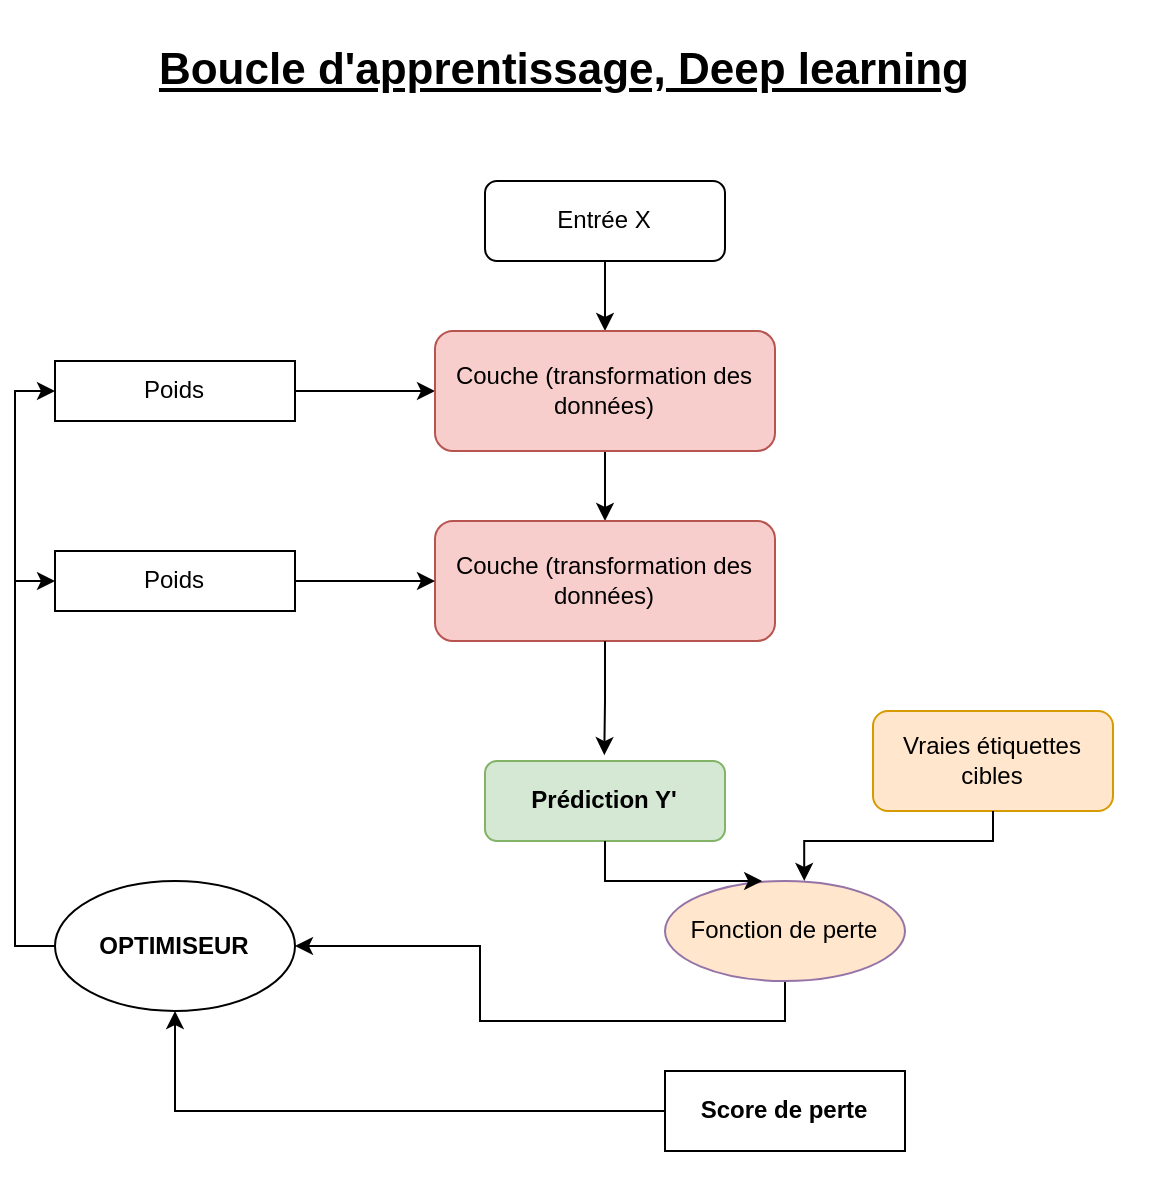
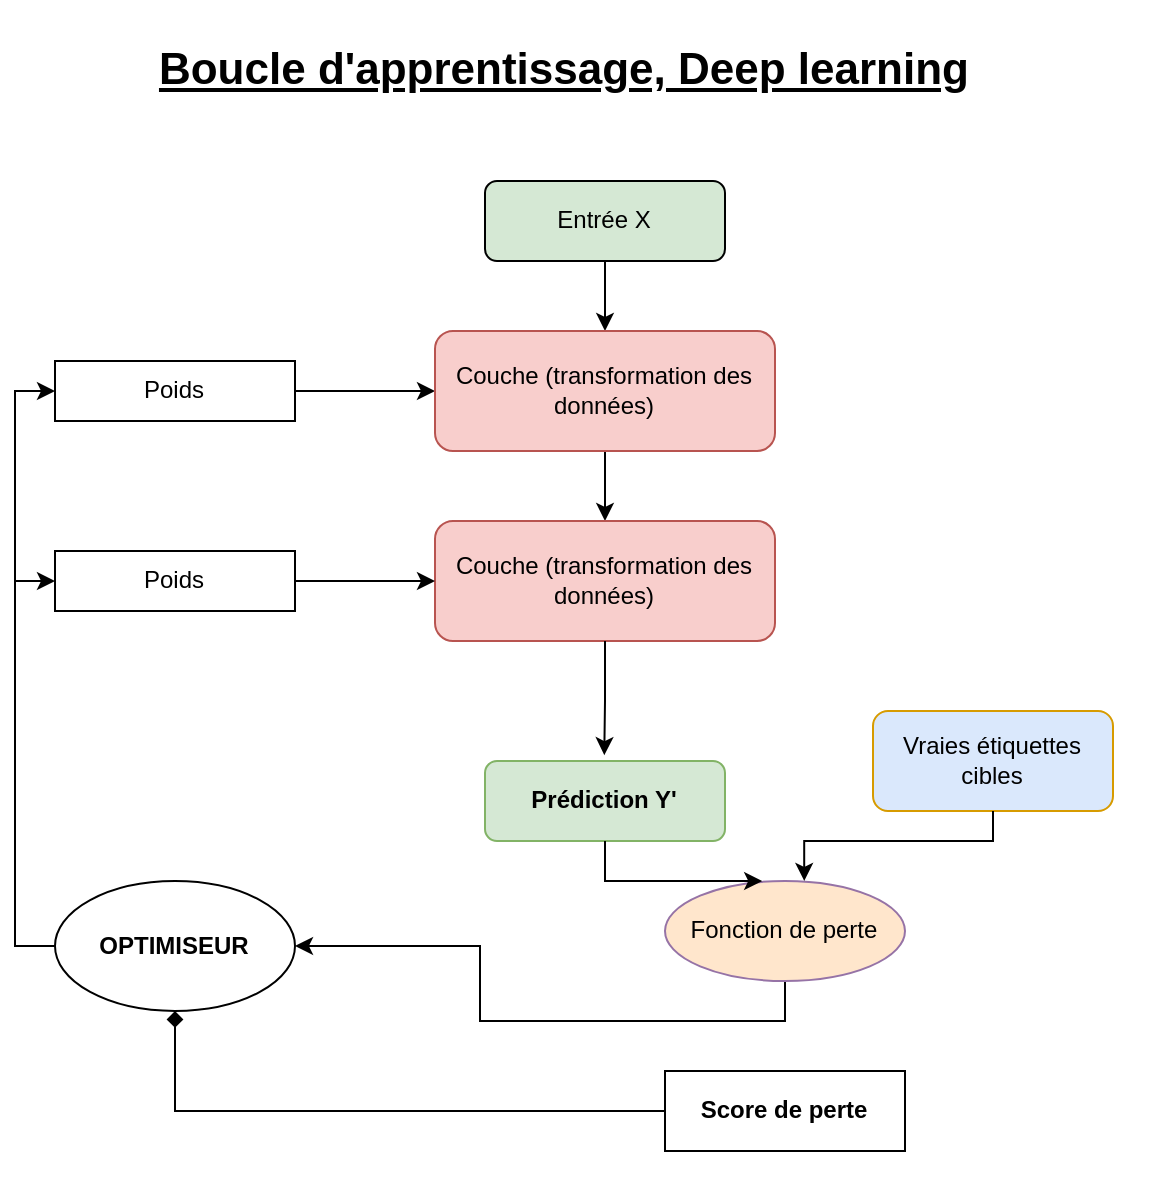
node "Entrée X": fillcolor #ffffff -> #d5e8d4
node "Vraies étiquettes cibles": fillcolor #ffe6cc -> #dae8fc
edge "Score de perte" -> "OPTIMISEUR": arrowhead classic -> diamond
